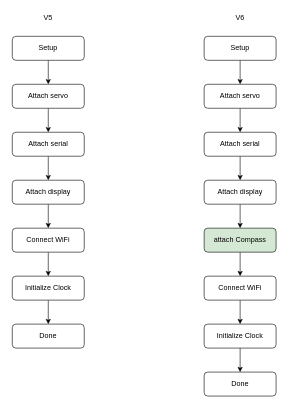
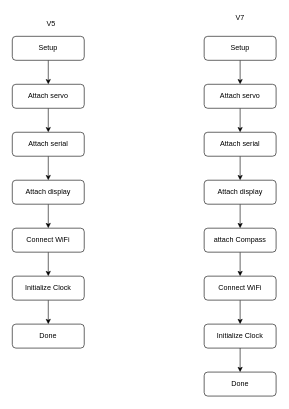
node "V5": moved (48, 18) -> (51, 24)
node "V6": label "V6" -> "V7"
node "attach Compass": fillcolor #d5e8d4 -> #ffffff
